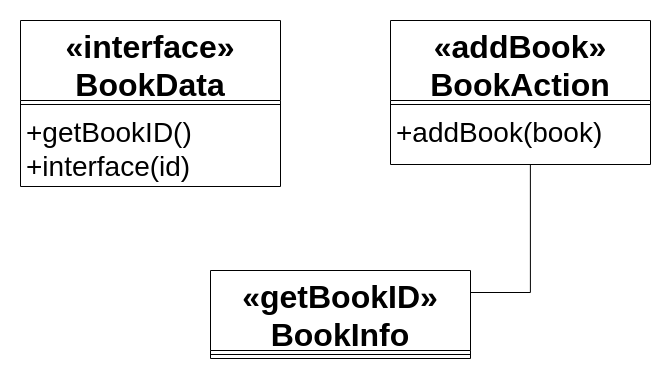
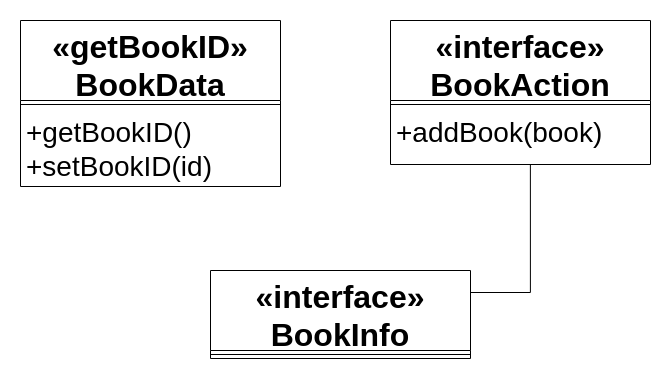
node "«interface» BookData": label "«interface» BookData" -> "«getBookID» BookData"
node "«addBook» BookAction": label "«addBook» BookAction" -> "«interface» BookAction"
node "+getBookID() +interface(id)": label "+getBookID() +interface(id)" -> "+getBookID() +setBookID(id)"
node "«getBookID» BookInfo": label "«getBookID» BookInfo" -> "«interface» BookInfo"
